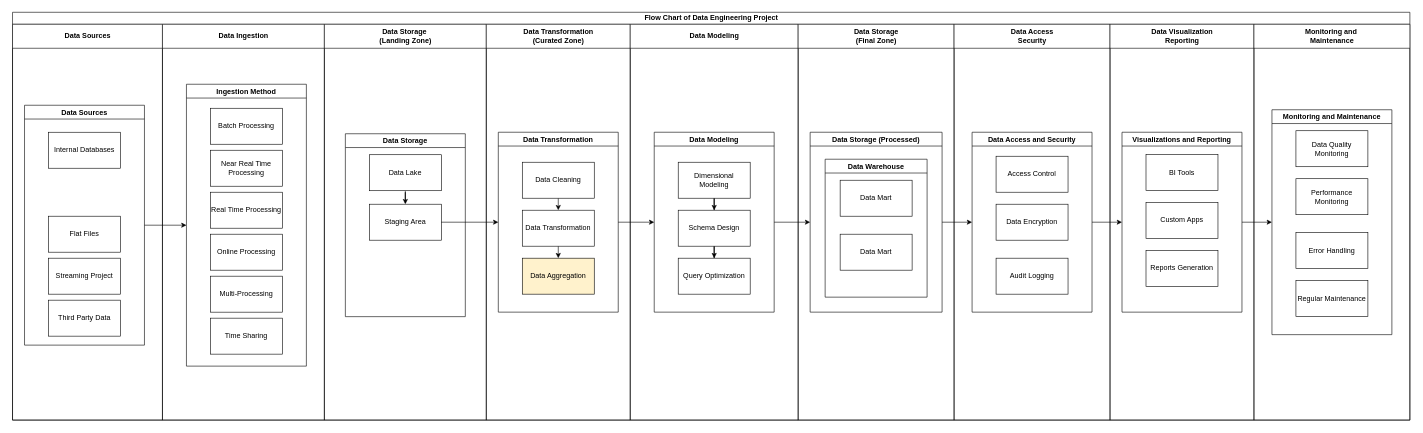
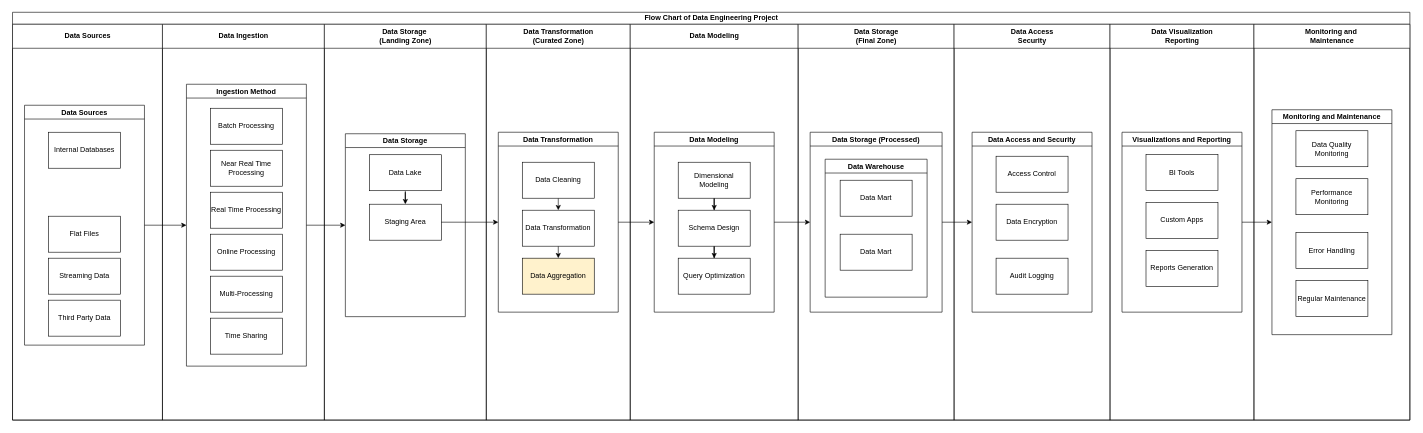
edge "Data Access and Security" -> "Visualizations and Reporting": removed
edge "Ingestion Method" -> "Data Storage": added
node "Streaming Project": label "Streaming Project" -> "Streaming Data"
